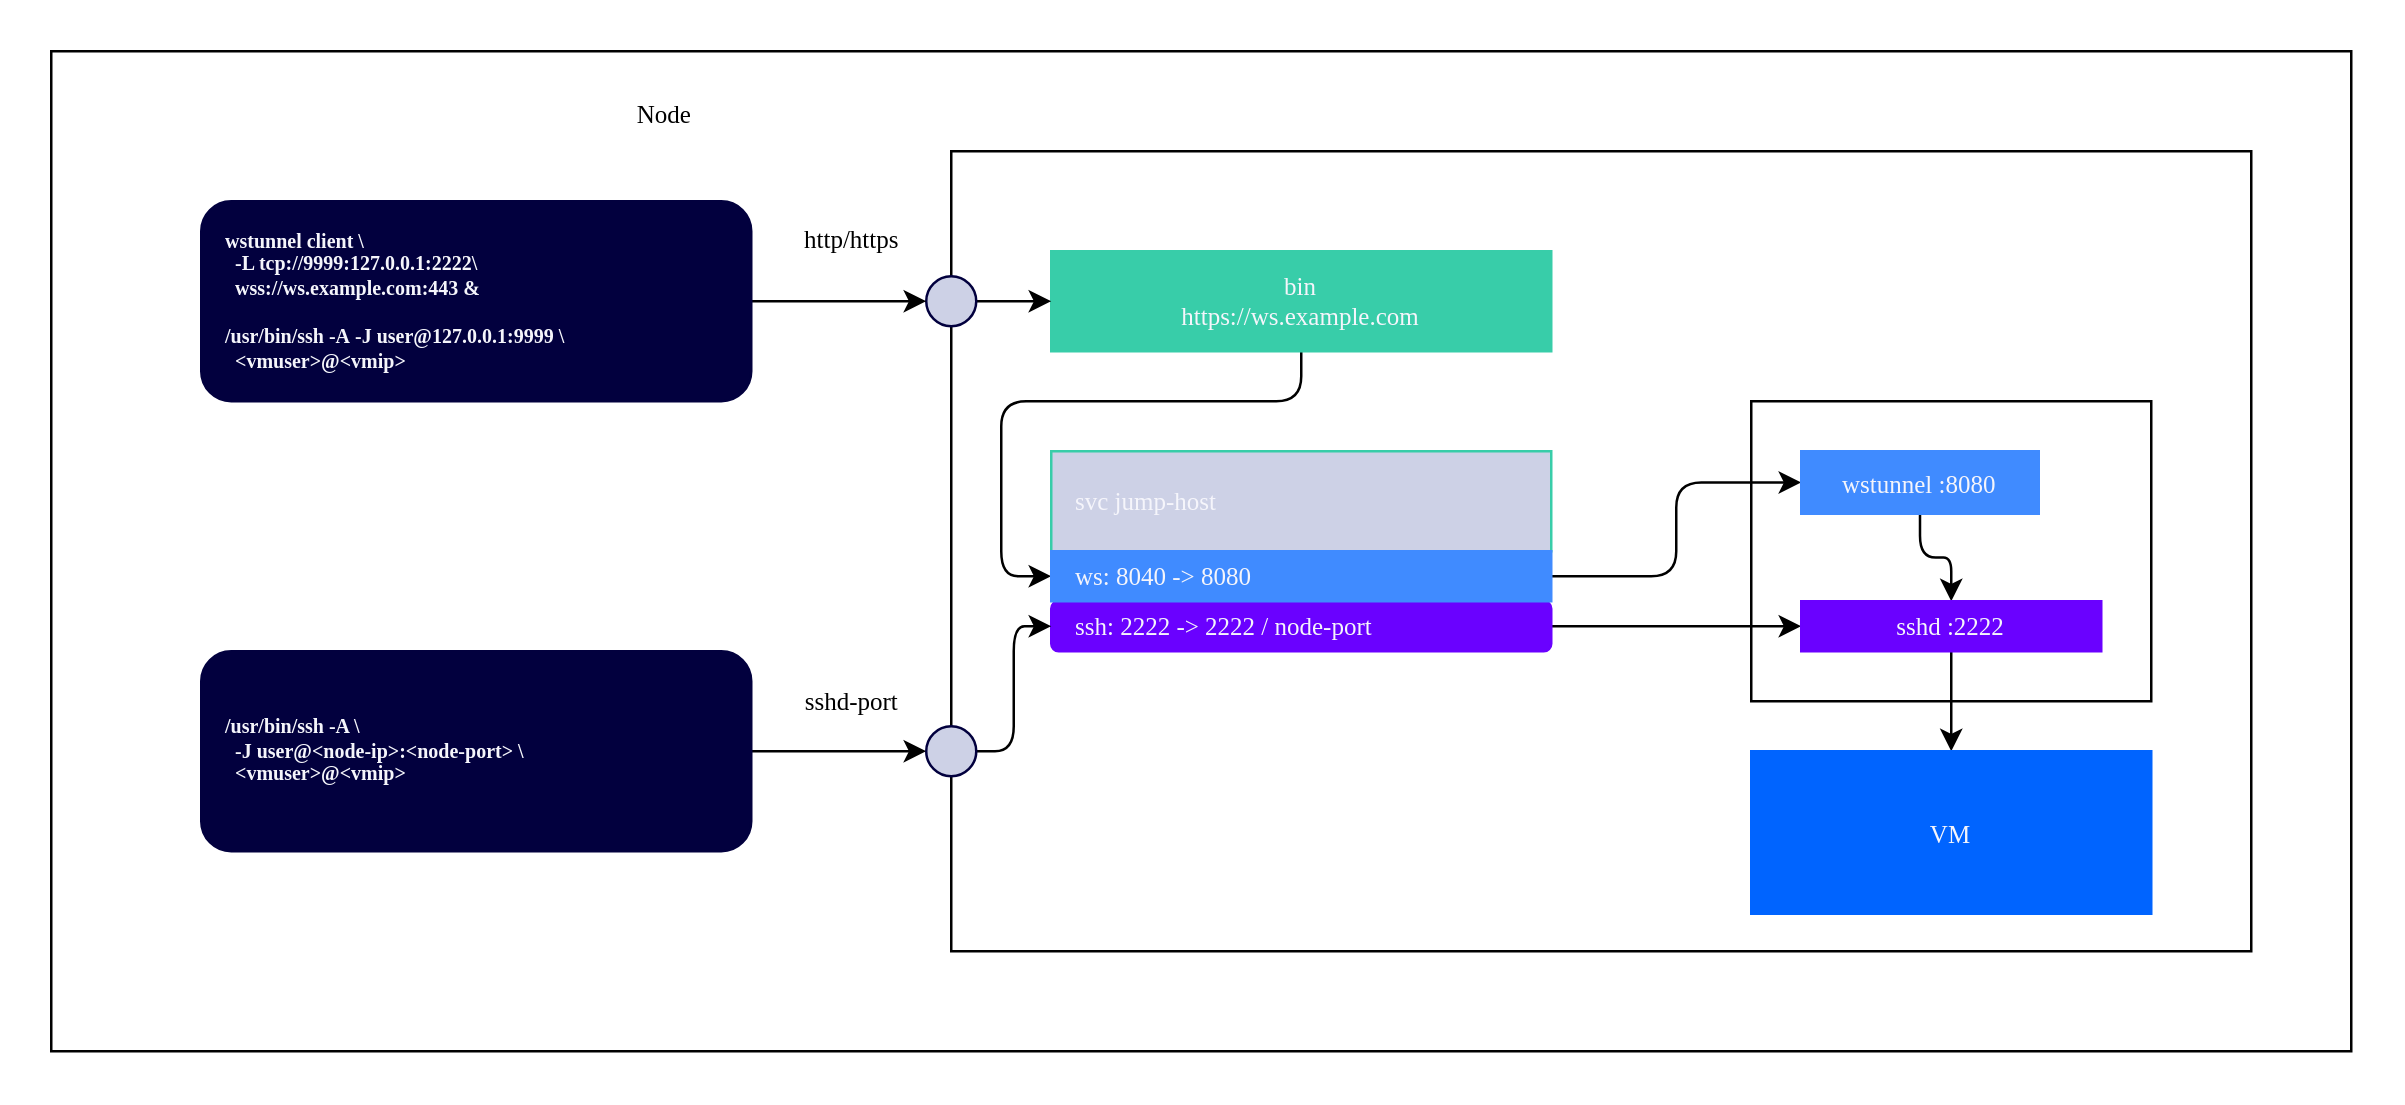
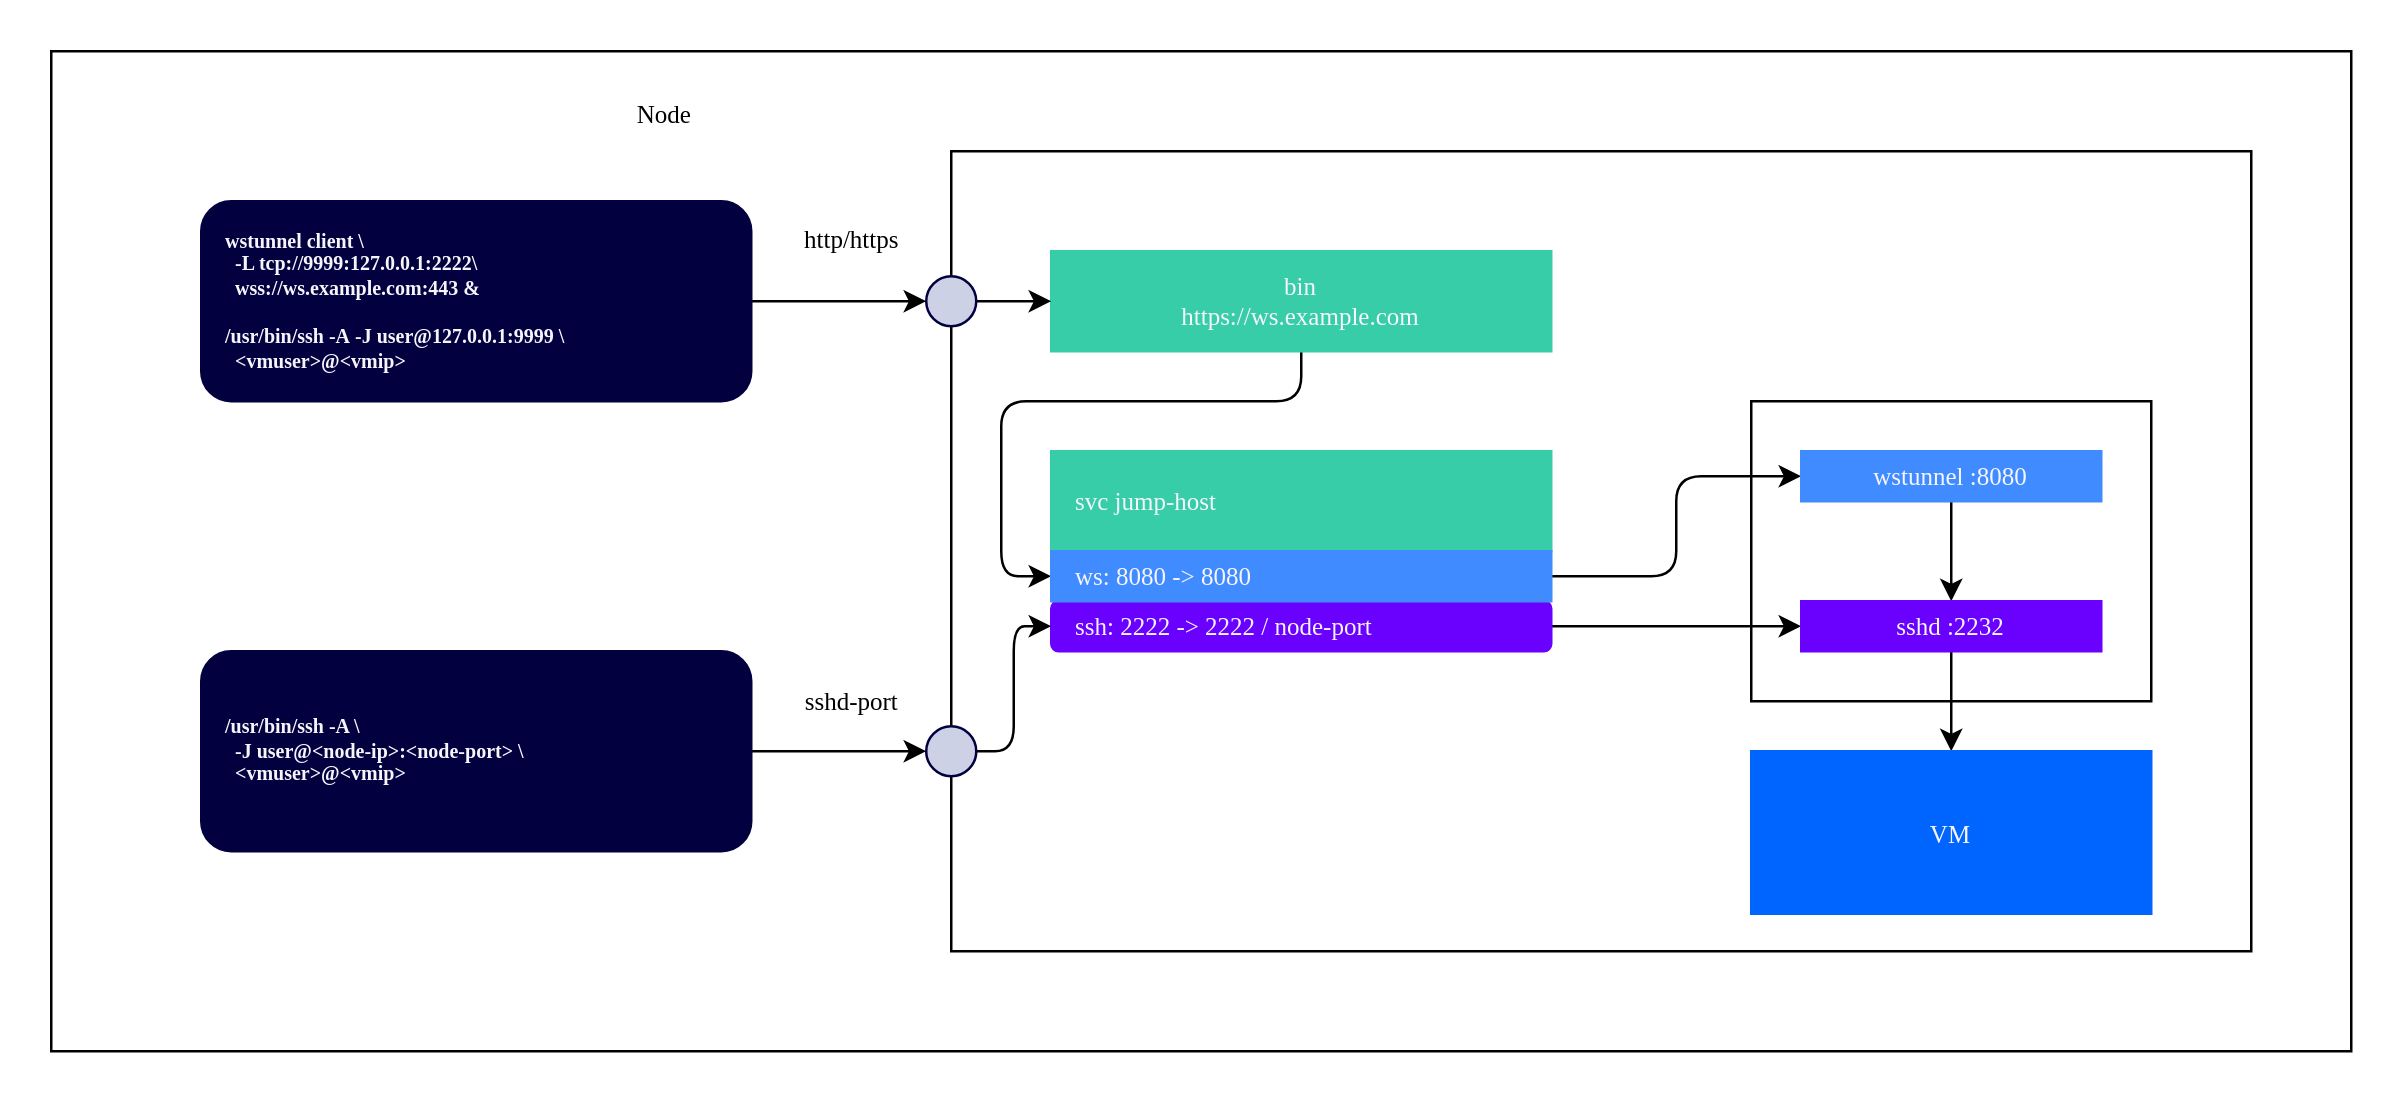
node "wstunnel :8080": size 238x63 -> 300x50
node "svc jump-host": fillcolor #cdd1e6 -> #38cda9
node "ws: 8040 -> 8080": label "ws: 8040 -> 8080" -> "ws: 8080 -> 8080"
node "sshd :2222": label "sshd :2222" -> "sshd :2232"
